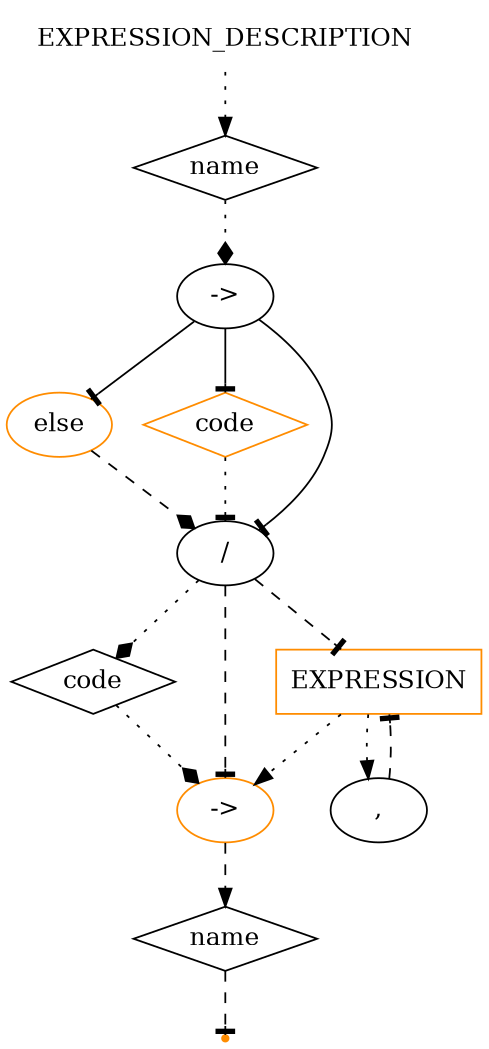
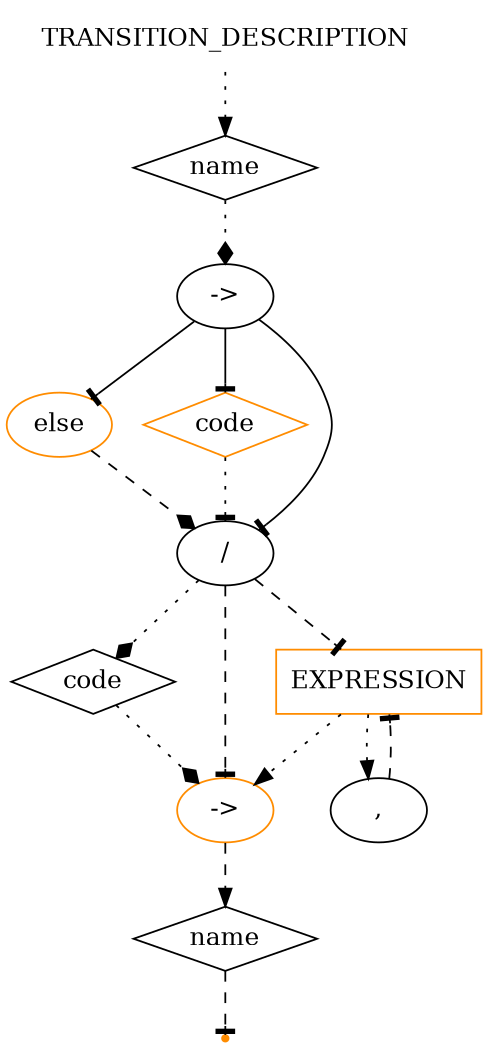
node "EXPRESSION_DESCRIPTION": label "EXPRESSION_DESCRIPTION" -> "TRANSITION_DESCRIPTION"
